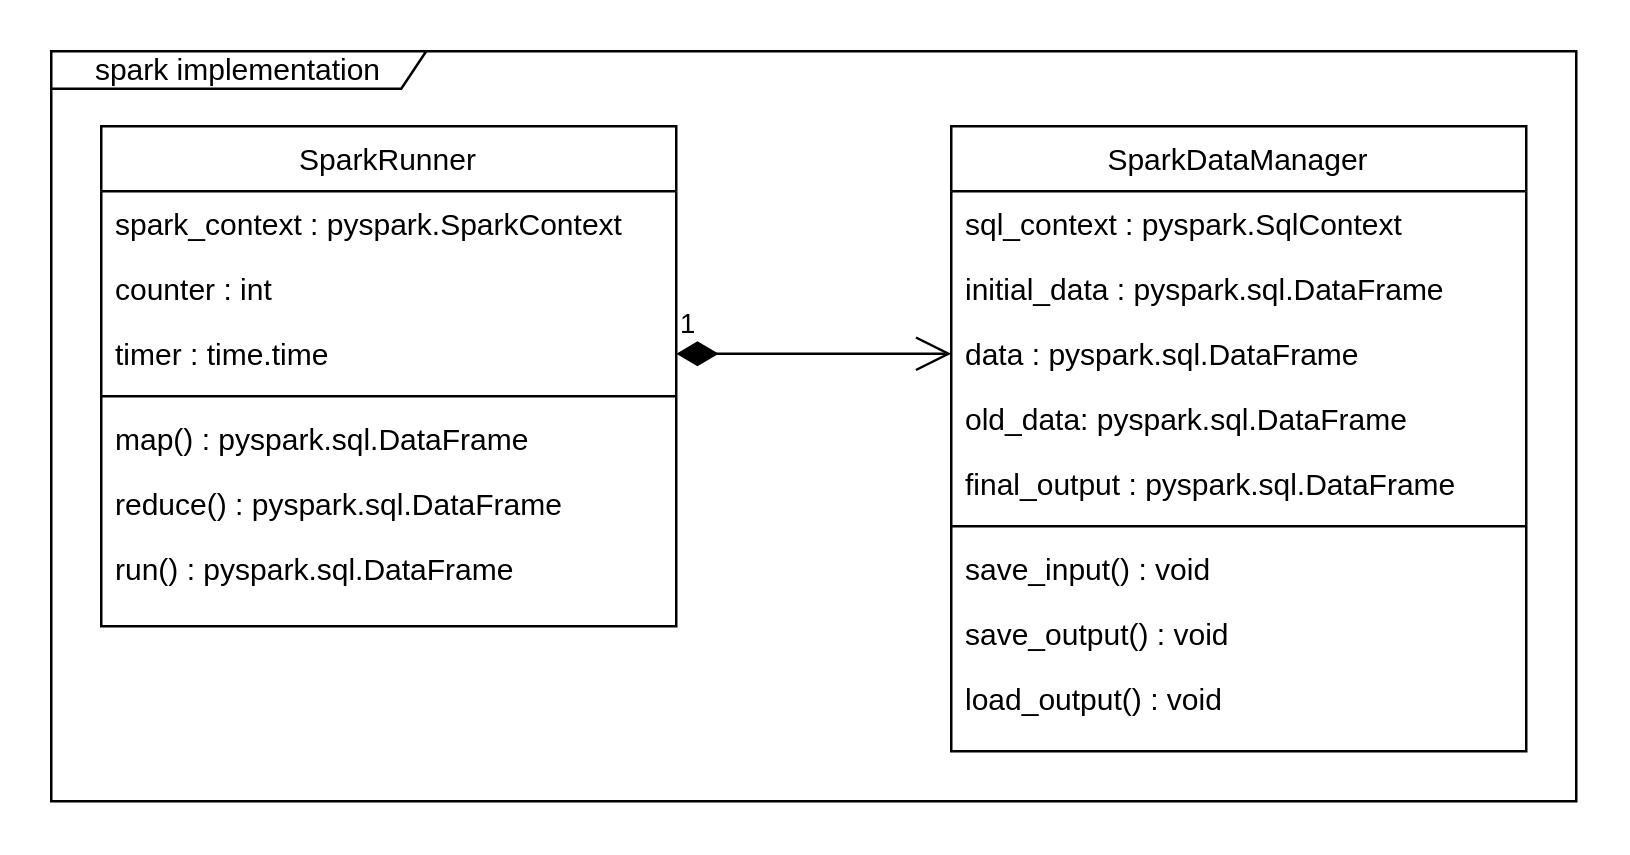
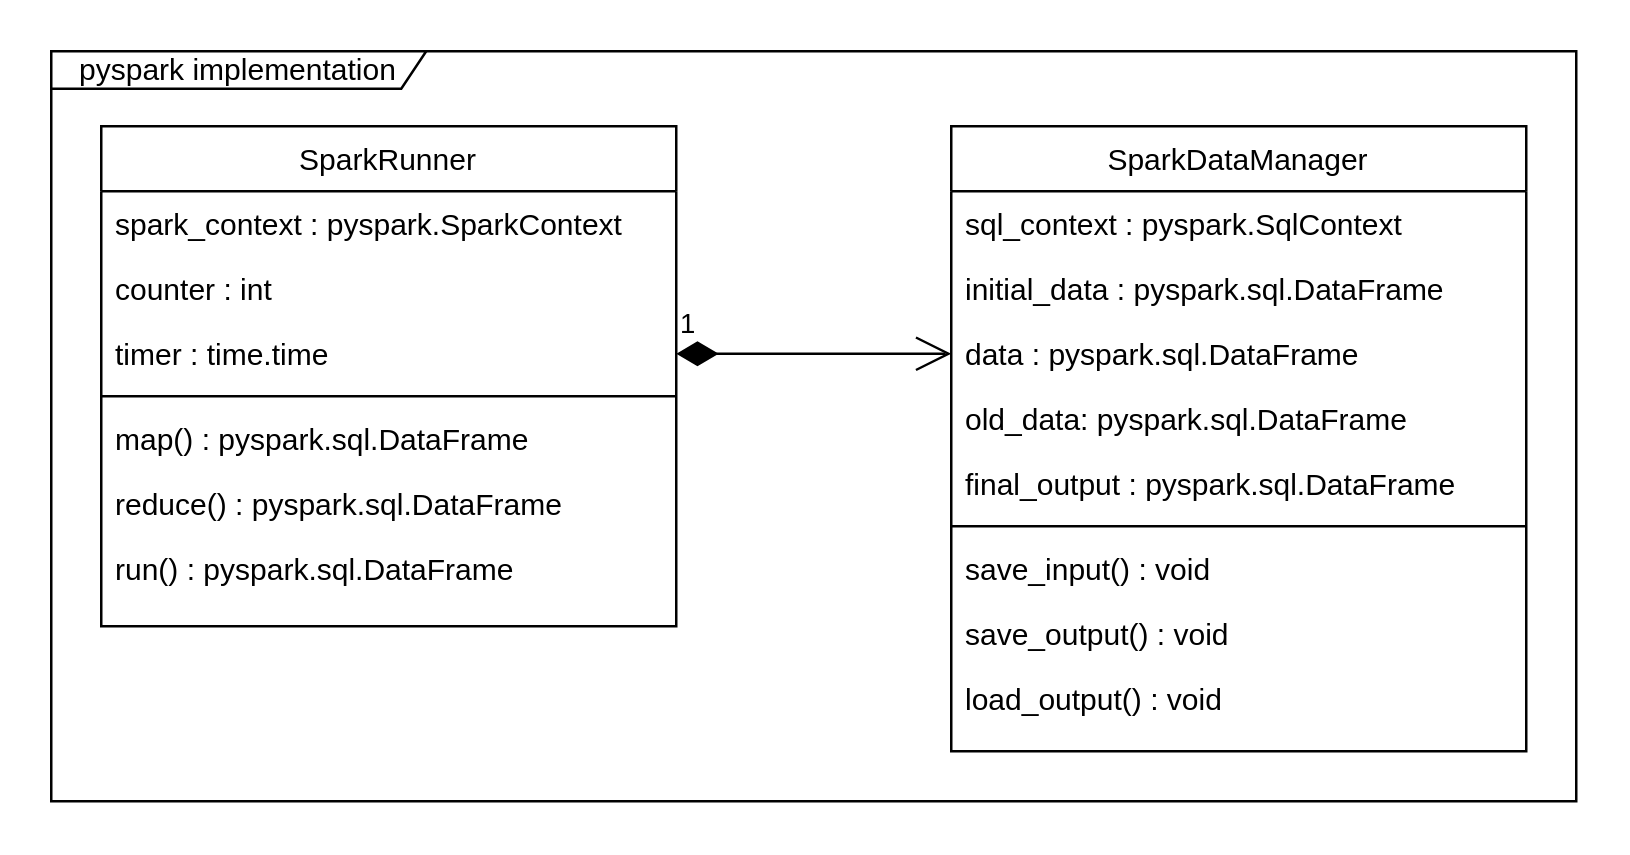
node "spark implementation": label "spark implementation" -> "pyspark implementation"
